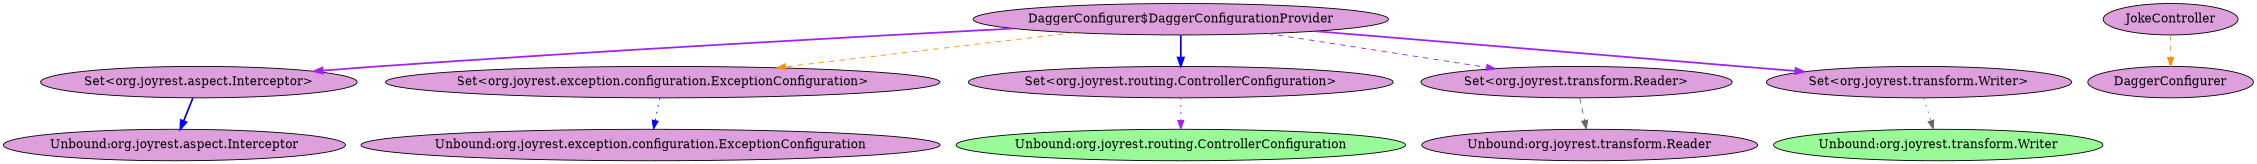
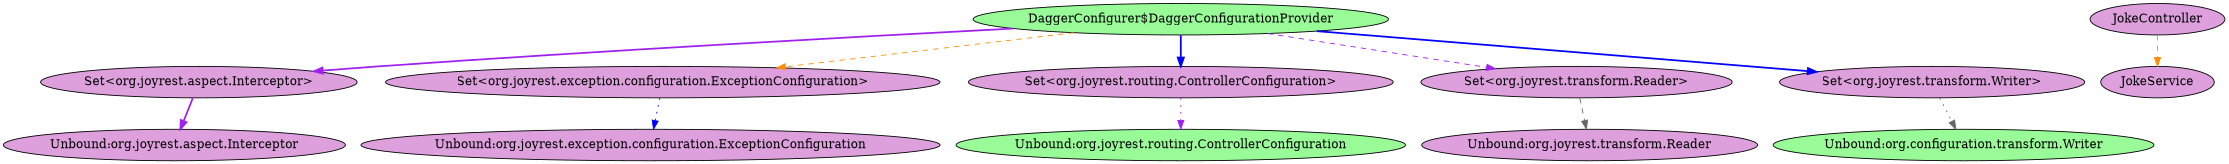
node "DaggerConfigurer$DaggerConfigurationProvider": fillcolor plum -> palegreen
edge "DaggerConfigurer$DaggerConfigurationProvider" -> "Set<org.joyrest.transform.Writer>": color purple -> blue
node "DaggerConfigurer": label "DaggerConfigurer" -> "JokeService"
edge "Set<org.joyrest.aspect.Interceptor>" -> "Unbound:org.joyrest.aspect.Interceptor": color blue -> purple
node "Unbound:org.joyrest.transform.Writer": label "Unbound:org.joyrest.transform.Writer" -> "Unbound:org.configuration.transform.Writer"
